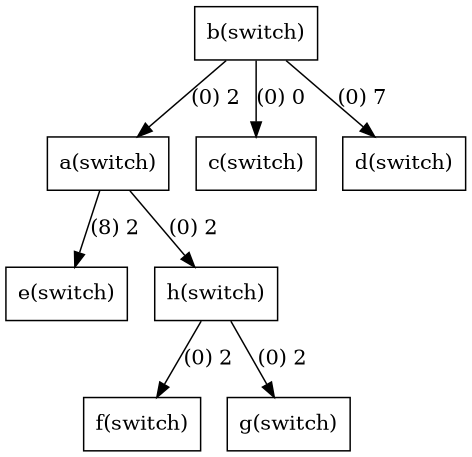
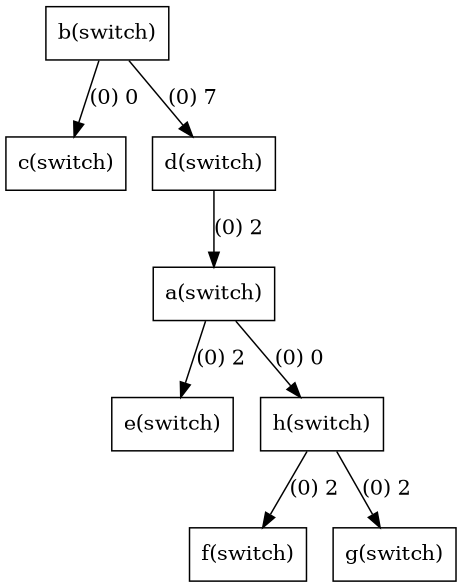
edge "b(switch)" -> "a(switch)": now "d(switch)" -> "a(switch)"
edge "a(switch)" -> "e(switch)": label "(8) 2" -> "(0) 2"
edge "a(switch)" -> "h(switch)": label "(0) 2" -> "(0) 0"
